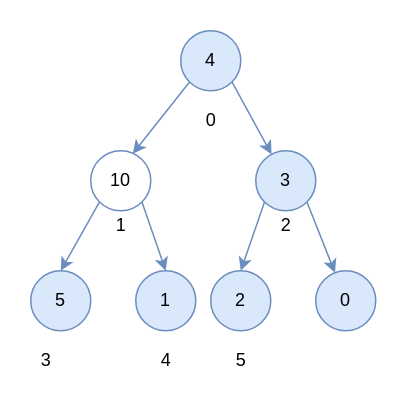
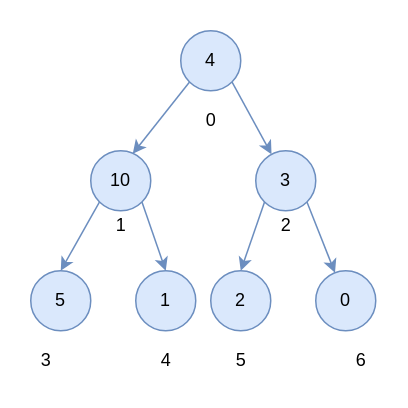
node "10": fillcolor #ffffff -> #dae8fc
node "6": added
